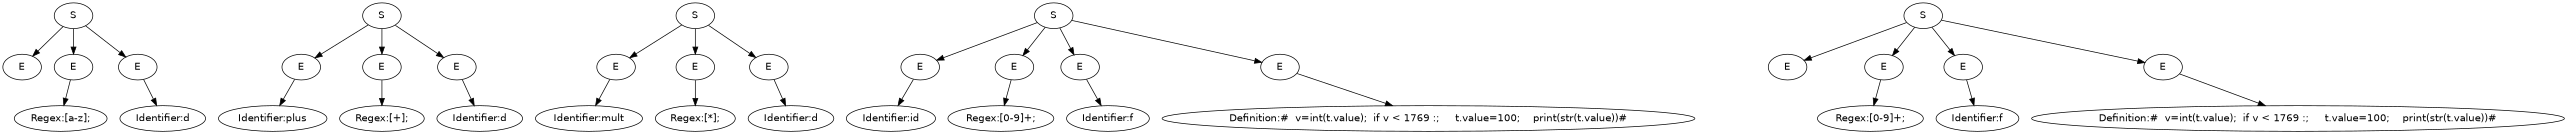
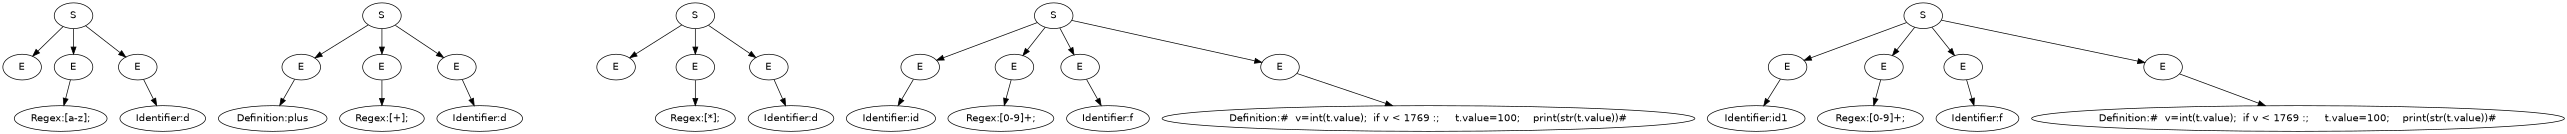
node "Identifier:plus": label "Identifier:plus" -> "Definition:plus"
node "Identifier:mult": removed
node "Identifier:id1": added
